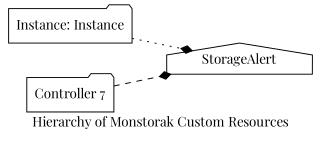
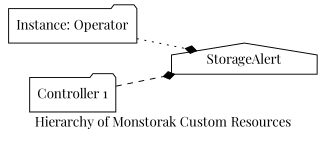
node "Instance: Instance": label "Instance: Instance" -> "Instance: Operator"
node "Controller 7": label "Controller 7" -> "Controller 1"
